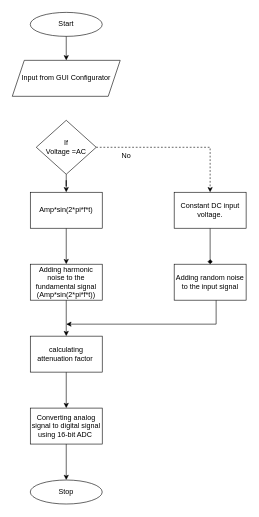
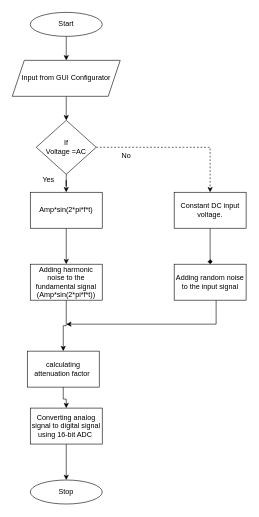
edge "Input from GUI Configurator" -> "If Voltage =AC": added
node "Yes": added
node "calculating attenuation factor": moved (66, 354) -> (63, 369)
